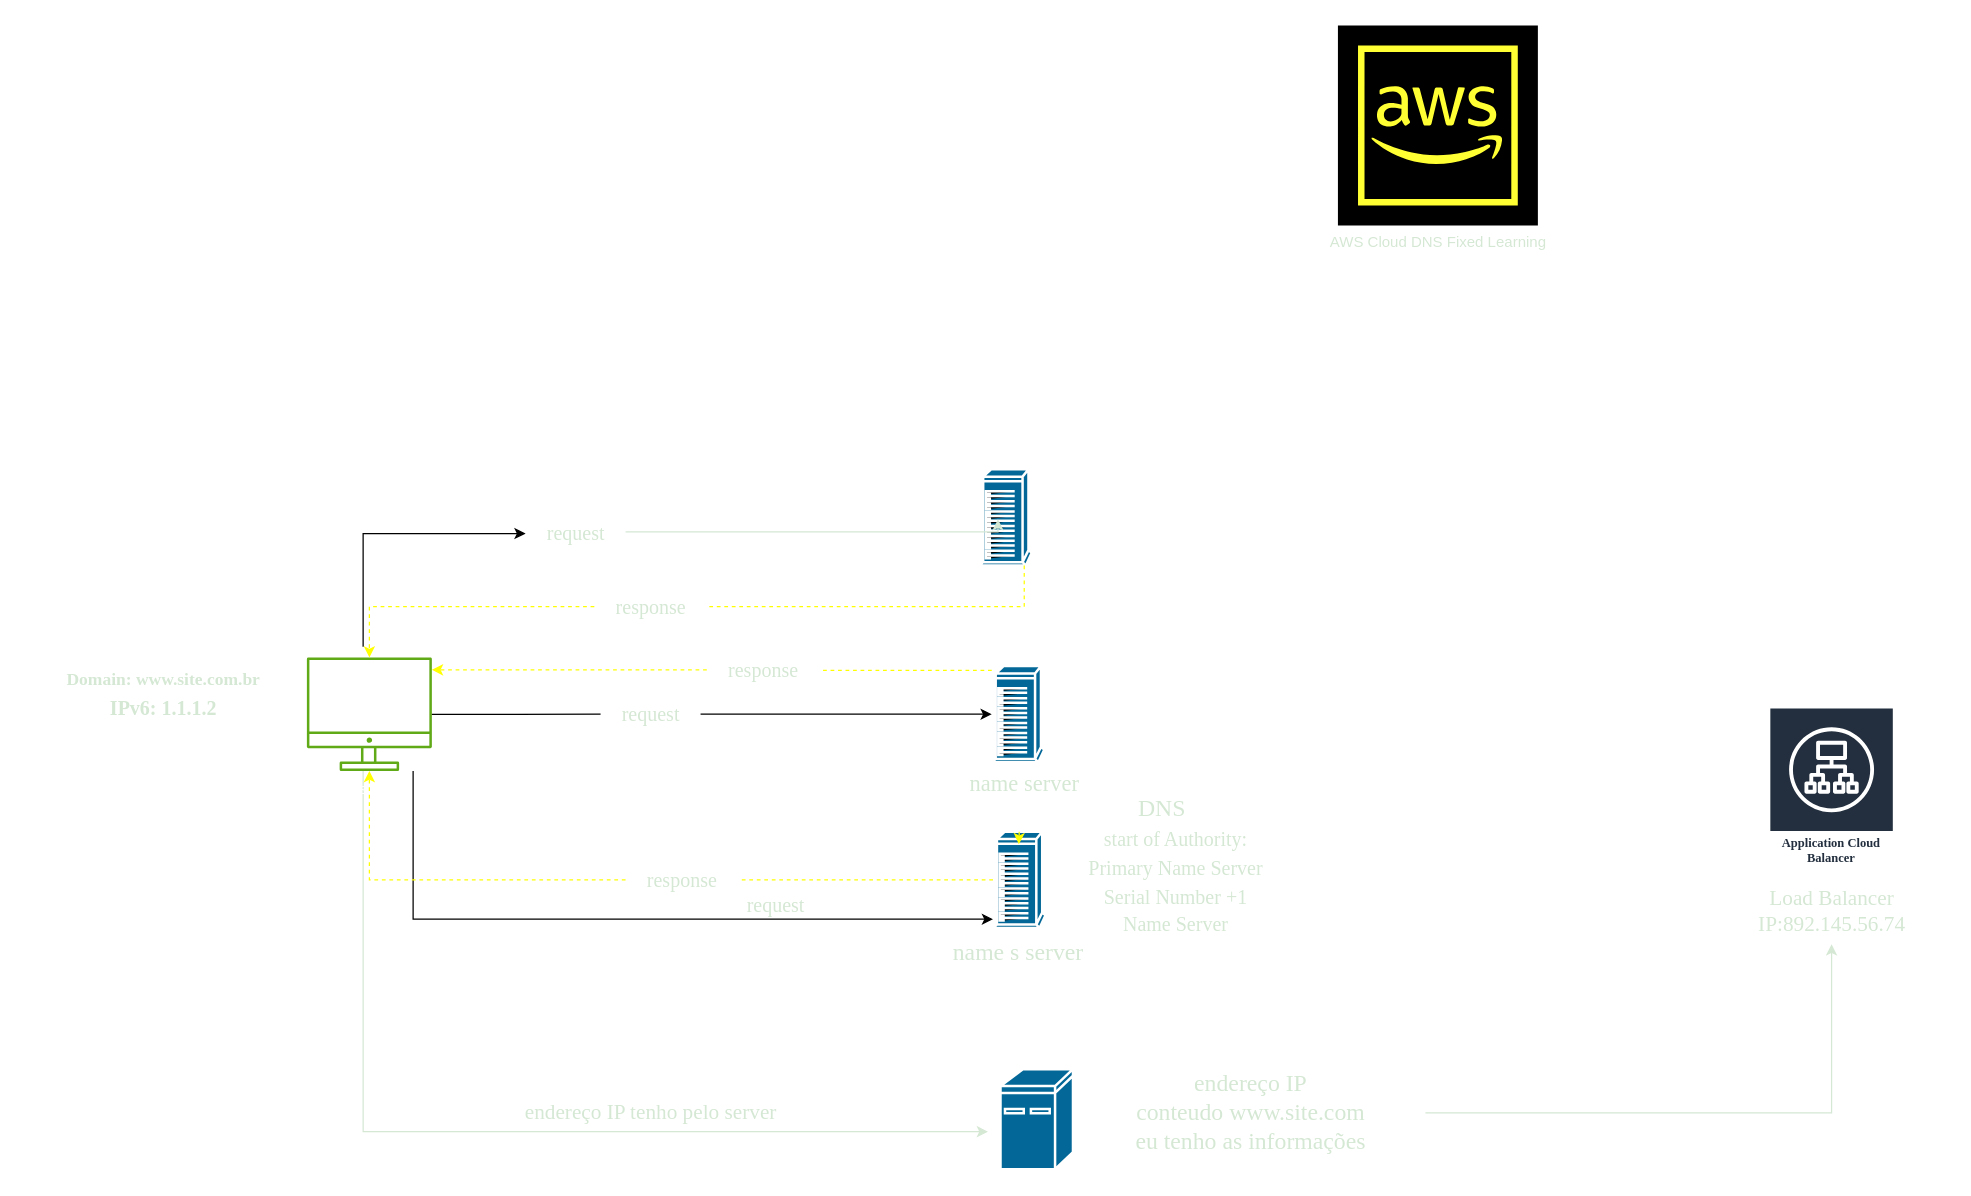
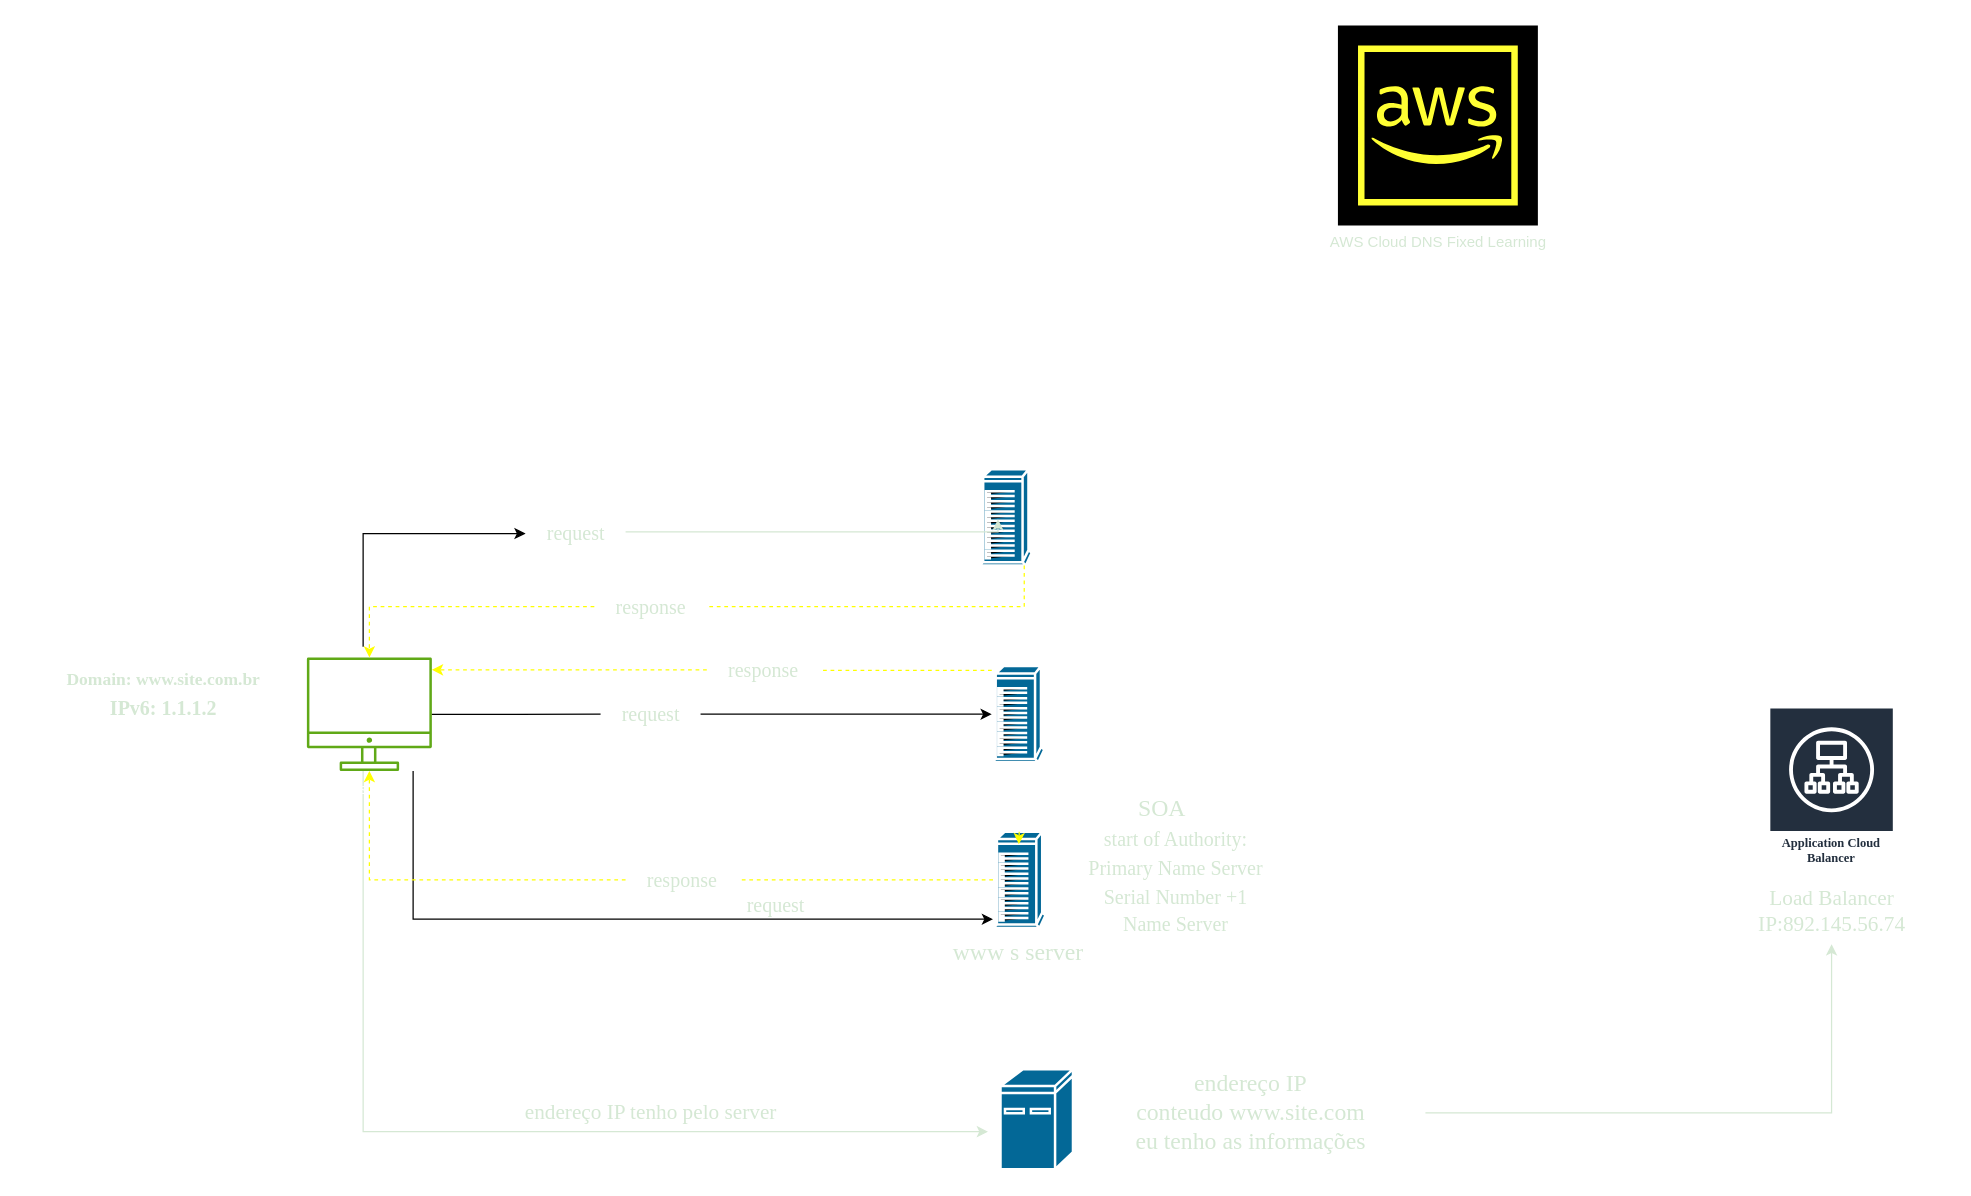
node "name server": removed
node "DNS": label "DNS" -> "SOA"
node "name s server": label "name s server" -> "www s server"
